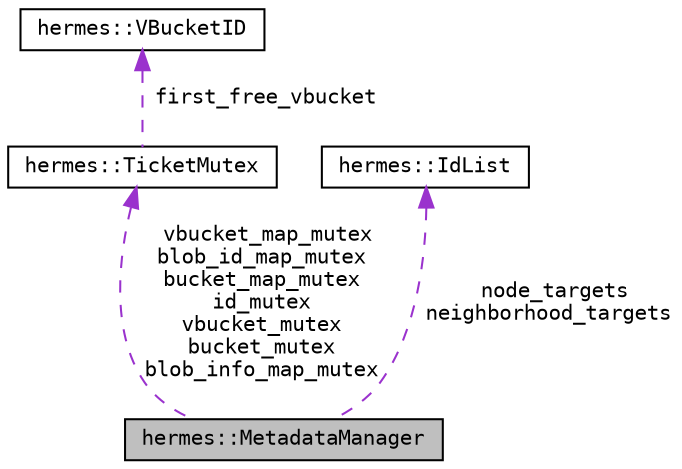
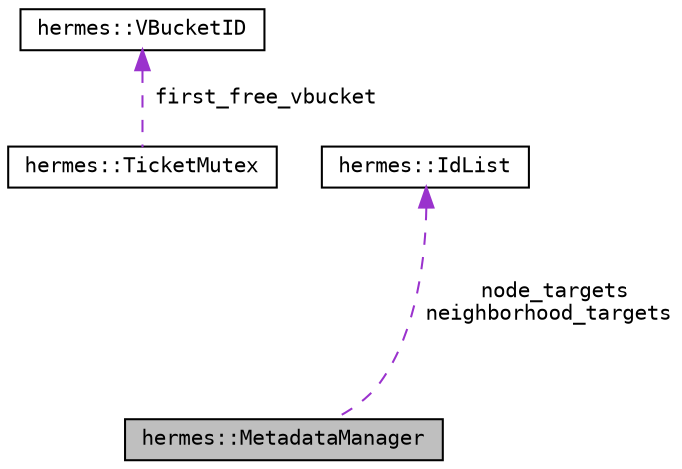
edge "hermes::MetadataManager" -> "hermes::TicketMutex": removed, label "vbucket_map_mutex blob_id_map_mutex bucket_map_mutex id_mutex vbucket_mutex bucket_mutex blob_info_map_mutex"
